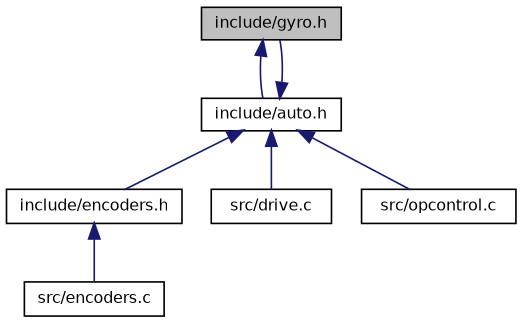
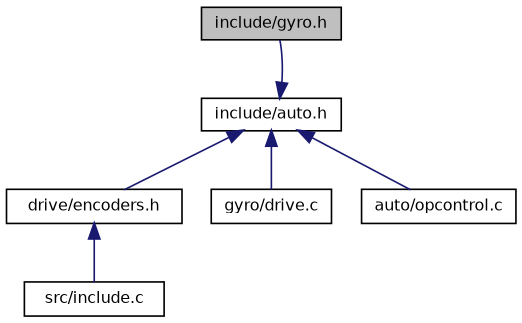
edge "include/auto.h" -> "include/gyro.h": removed
node "include/encoders.h": label "include/encoders.h" -> "drive/encoders.h"
node "src/drive.c": label "src/drive.c" -> "gyro/drive.c"
node "src/opcontrol.c": label "src/opcontrol.c" -> "auto/opcontrol.c"
node "src/encoders.c": label "src/encoders.c" -> "src/include.c"
